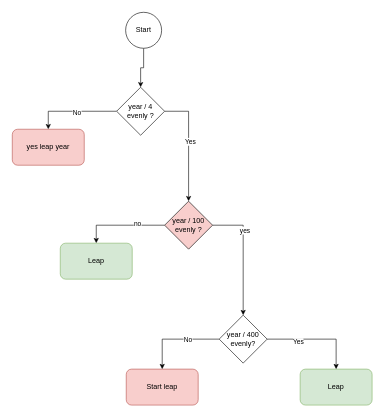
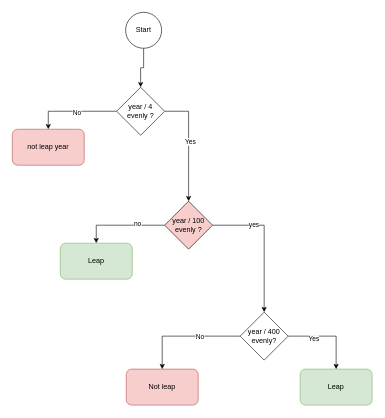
node "yes leap year": label "yes leap year" -> "not leap year"
node "year / 400 evenly?": moved (243, 339) -> (264, 336)
node "Start leap": label "Start leap" -> "Not leap"
